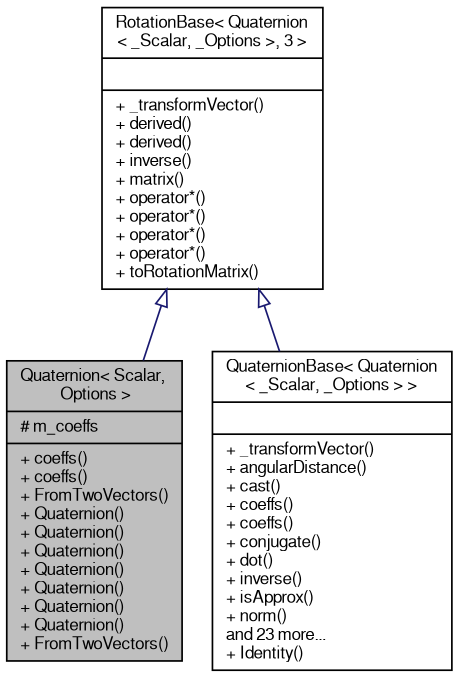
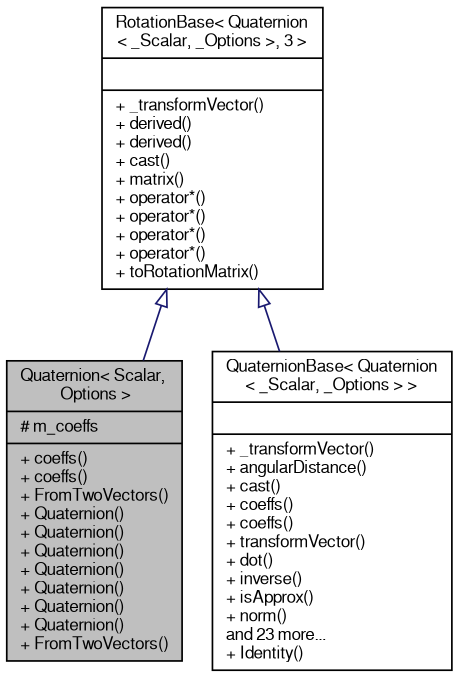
node "RotationBase< Quaternion": text "+ inverse()" -> "+ cast()"
node "QuaternionBase< Quaternion": text "+ conjugate()" -> "+ transformVector()"
